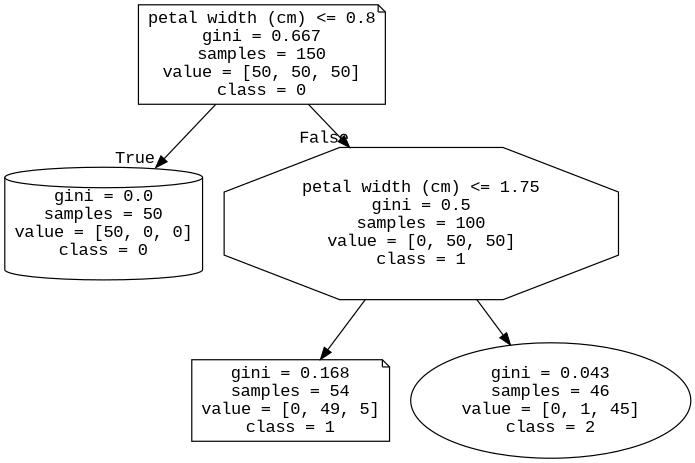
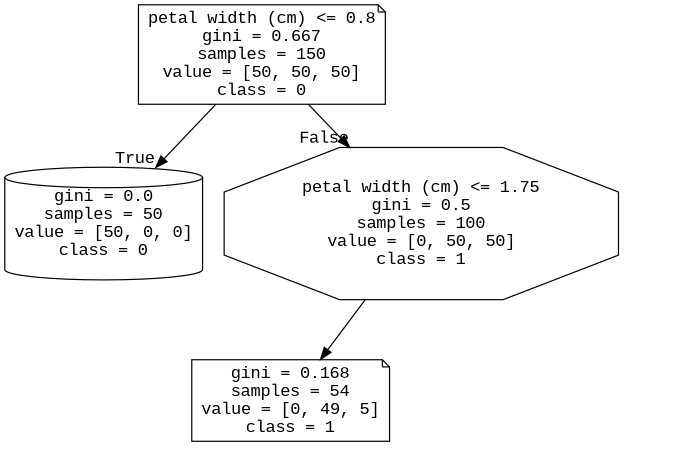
node "gini = 0.043 samples = 46 value = [0, 1, 45] class = 2": removed
